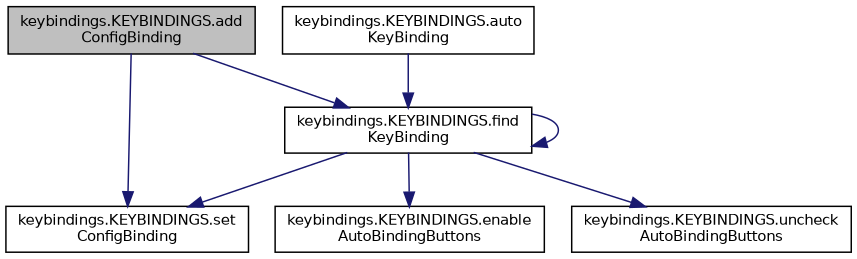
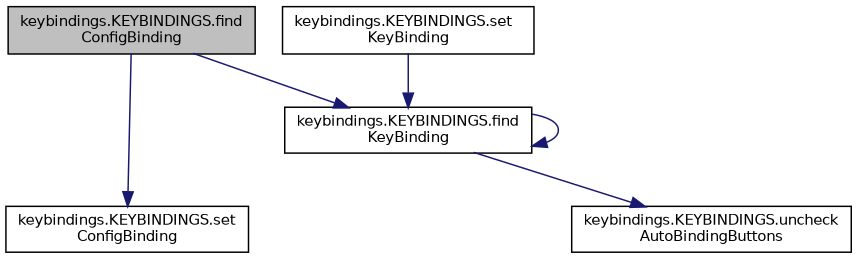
node "keybindings.KEYBINDINGS.add ConfigBinding": label "keybindings.KEYBINDINGS.add ConfigBinding" -> "keybindings.KEYBINDINGS.find ConfigBinding"
node "keybindings.KEYBINDINGS.auto KeyBinding": label "keybindings.KEYBINDINGS.auto KeyBinding" -> "keybindings.KEYBINDINGS.set KeyBinding"
edge "keybindings.KEYBINDINGS.find KeyBinding" -> "keybindings.KEYBINDINGS.set ConfigBinding": removed
node "keybindings.KEYBINDINGS.enable AutoBindingButtons": removed
